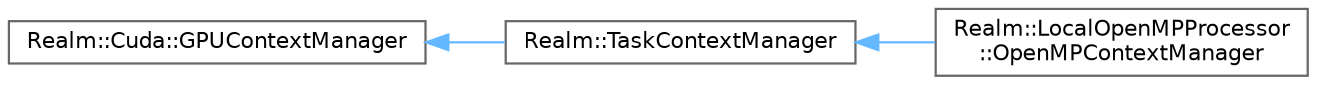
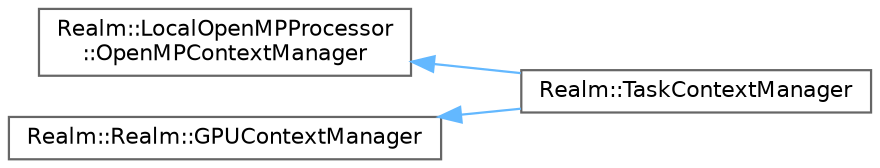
node "Realm::Cuda::GPUContextManager": label "Realm::Cuda::GPUContextManager" -> "Realm::Realm::GPUContextManager"
edge "Realm::LocalOpenMPProcessor ::OpenMPContextManager" -> "Realm::TaskContextManager": reversed
